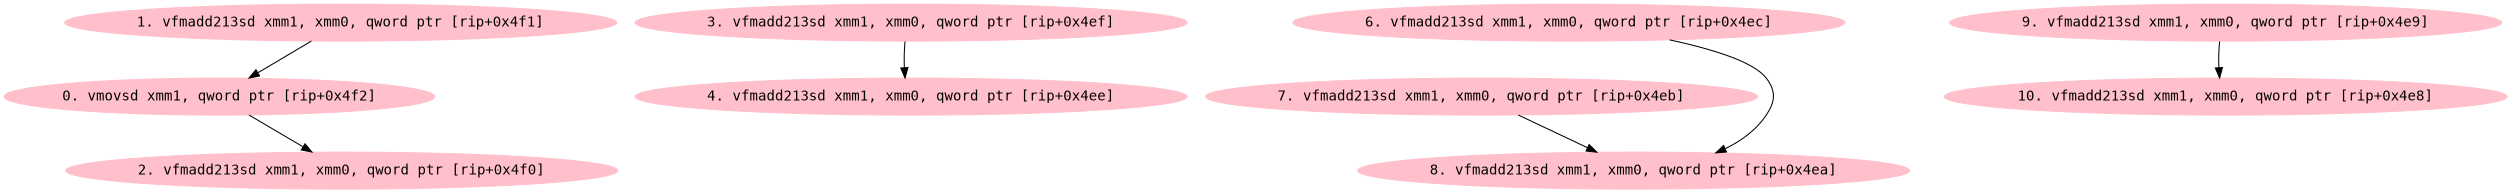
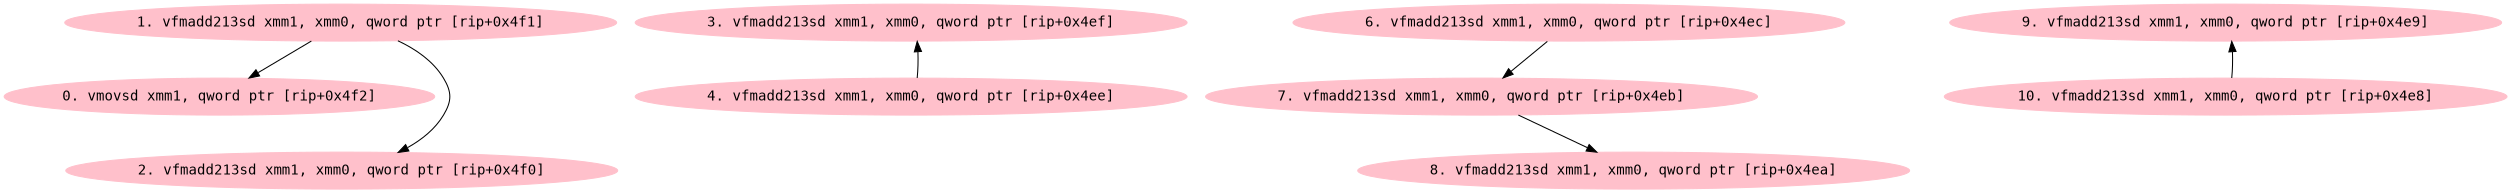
edge "3. vfmadd213sd xmm1, xmm0, qword ptr [rip+0x4ef]" -> "4. vfmadd213sd xmm1, xmm0, qword ptr [rip+0x4ee]": reversed
edge "9. vfmadd213sd xmm1, xmm0, qword ptr [rip+0x4e9]" -> "10. vfmadd213sd xmm1, xmm0, qword ptr [rip+0x4e8]": reversed
edge "6. vfmadd213sd xmm1, xmm0, qword ptr [rip+0x4ec]" -> "8. vfmadd213sd xmm1, xmm0, qword ptr [rip+0x4ea]": now "6. vfmadd213sd xmm1, xmm0, qword ptr [rip+0x4ec]" -> "7. vfmadd213sd xmm1, xmm0, qword ptr [rip+0x4eb]"
edge "0. vmovsd xmm1, qword ptr [rip+0x4f2]" -> "2. vfmadd213sd xmm1, xmm0, qword ptr [rip+0x4f0]": now "1. vfmadd213sd xmm1, xmm0, qword ptr [rip+0x4f1]" -> "2. vfmadd213sd xmm1, xmm0, qword ptr [rip+0x4f0]"
